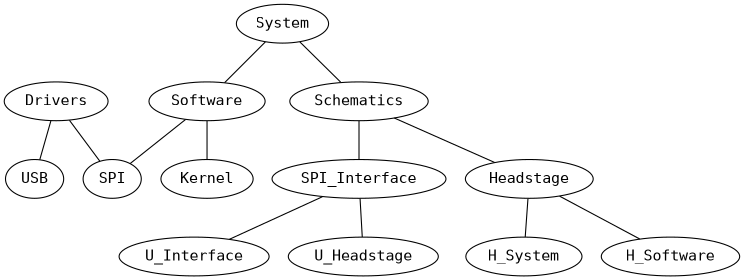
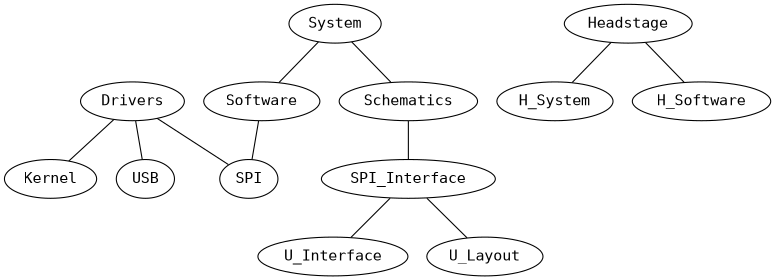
edge "Software" -- "Kernel": now "Drivers" -- "Kernel"
edge "Schematics" -- "Headstage": removed
node "U_Headstage": label "U_Headstage" -> "U_Layout"
